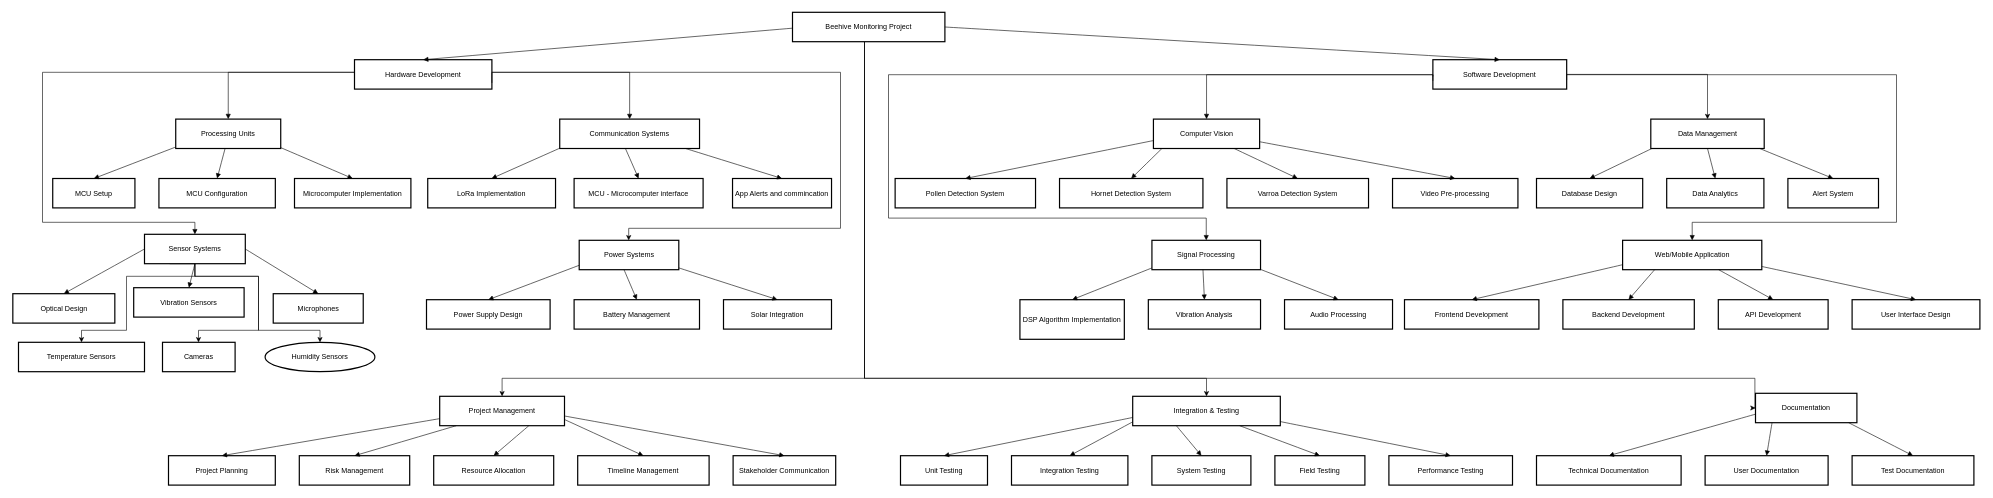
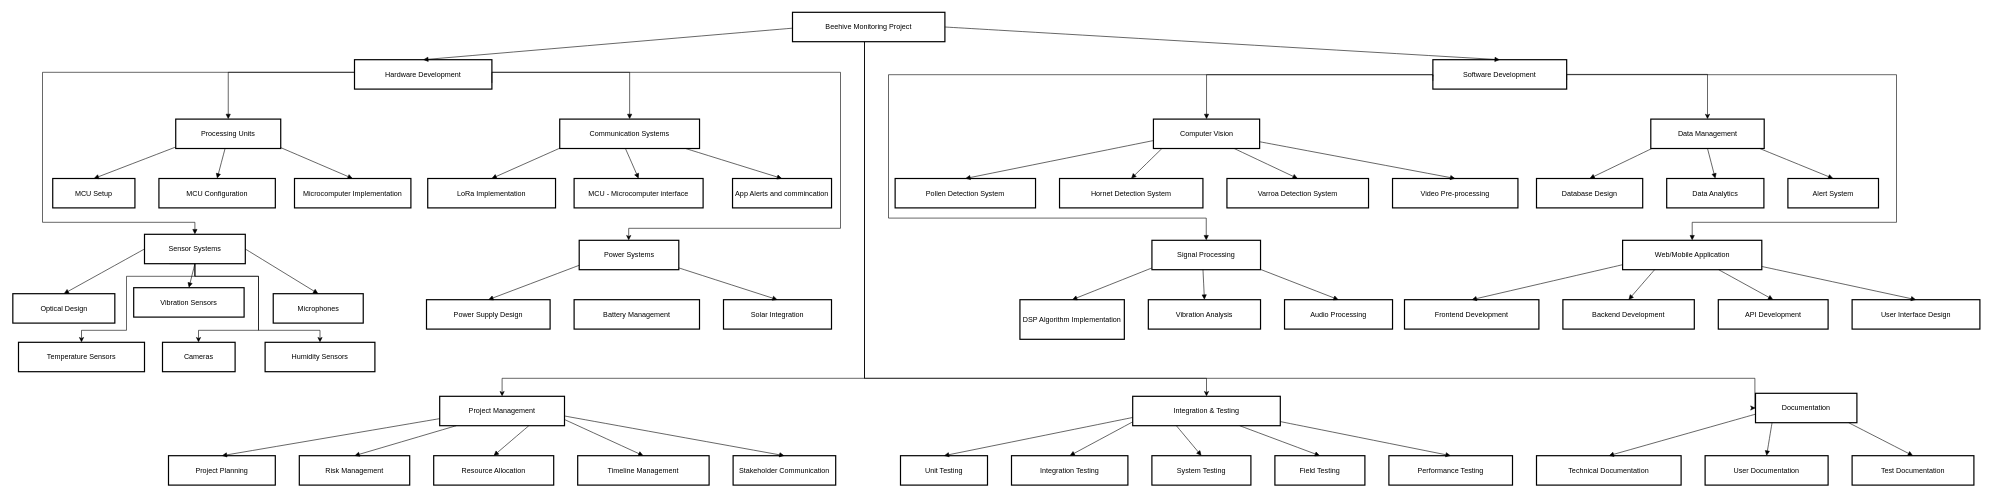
edge "Power Systems" -> "Battery Management": removed
node "Humidity Sensors": shape ellipse -> rectangle
